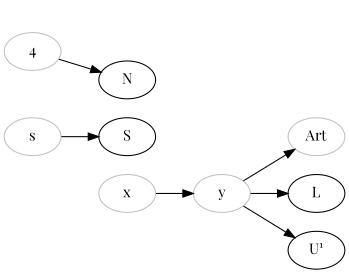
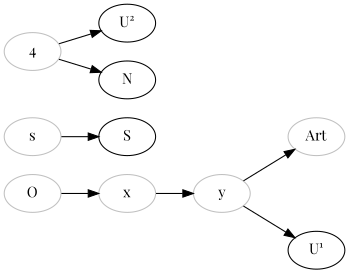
node "U²": added
node "O": added
node "L": removed
